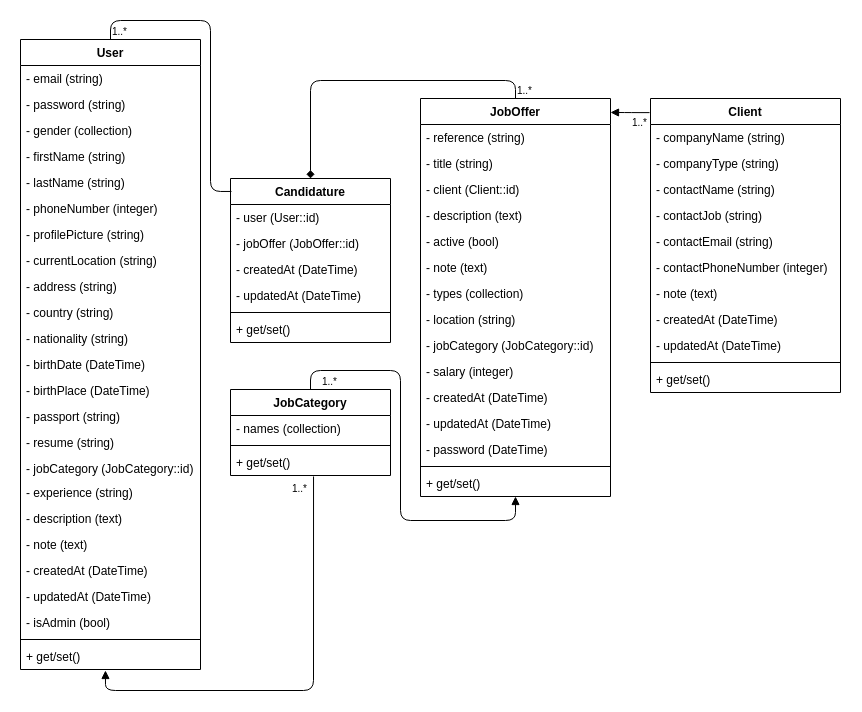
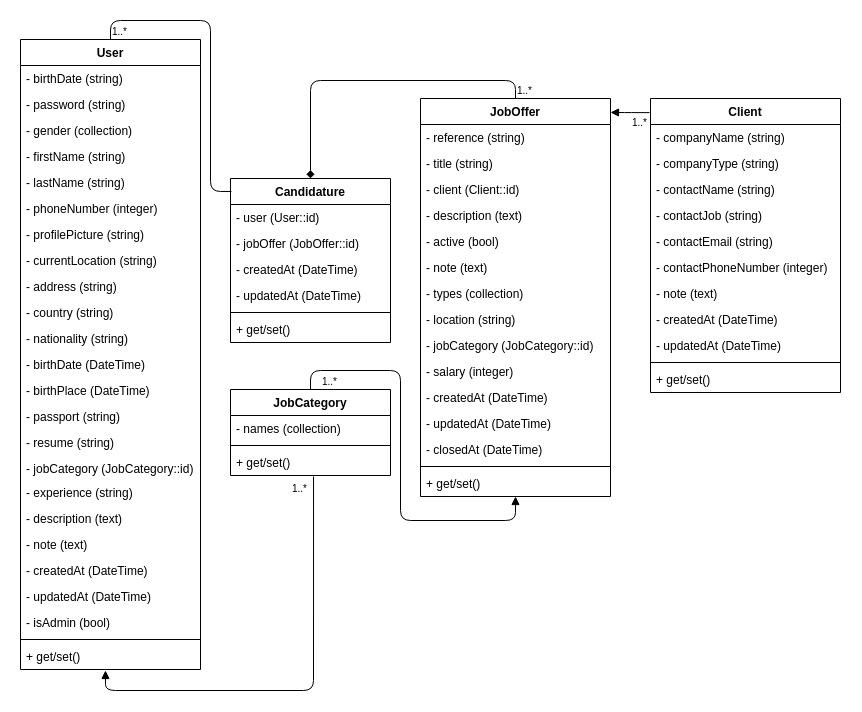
node "- email (string)": label "- email (string)" -> "- birthDate (string)"
node "- password (DateTime)": label "- password (DateTime)" -> "- closedAt (DateTime)"
